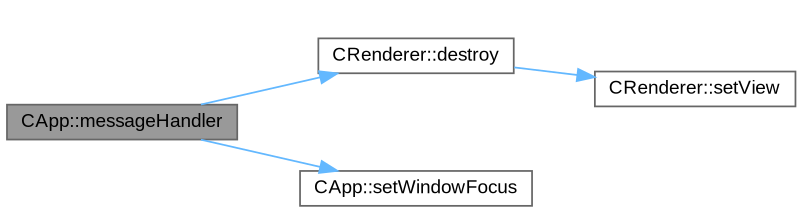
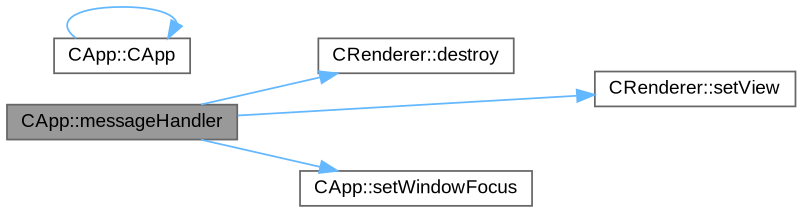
node "CApp::CApp": added
edge "CRenderer::destroy" -> "CRenderer::setView": now "CApp::messageHandler" -> "CRenderer::setView"
